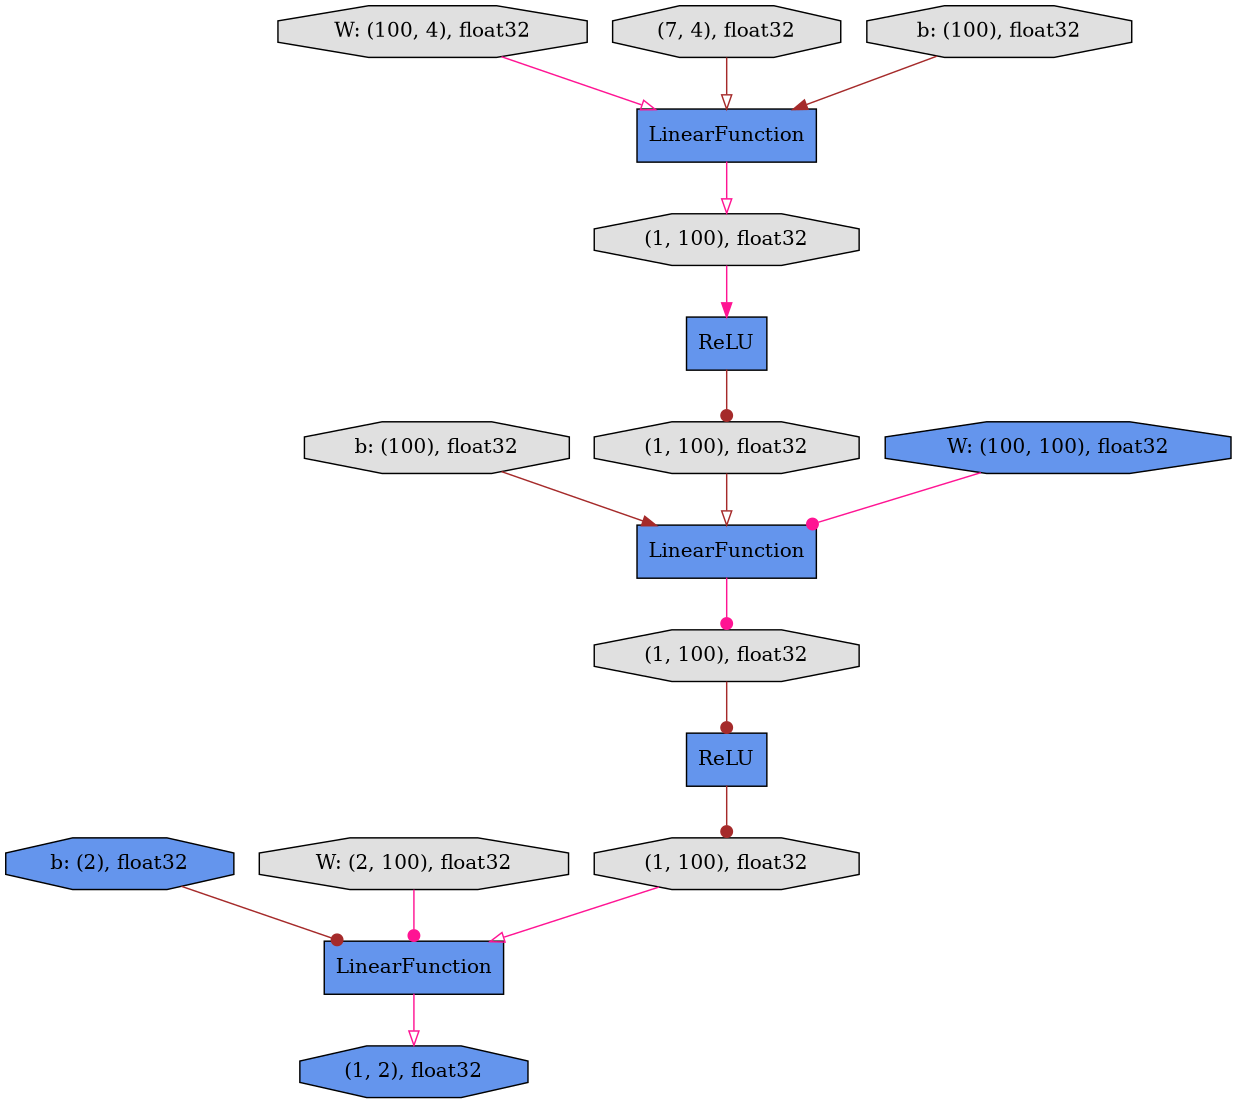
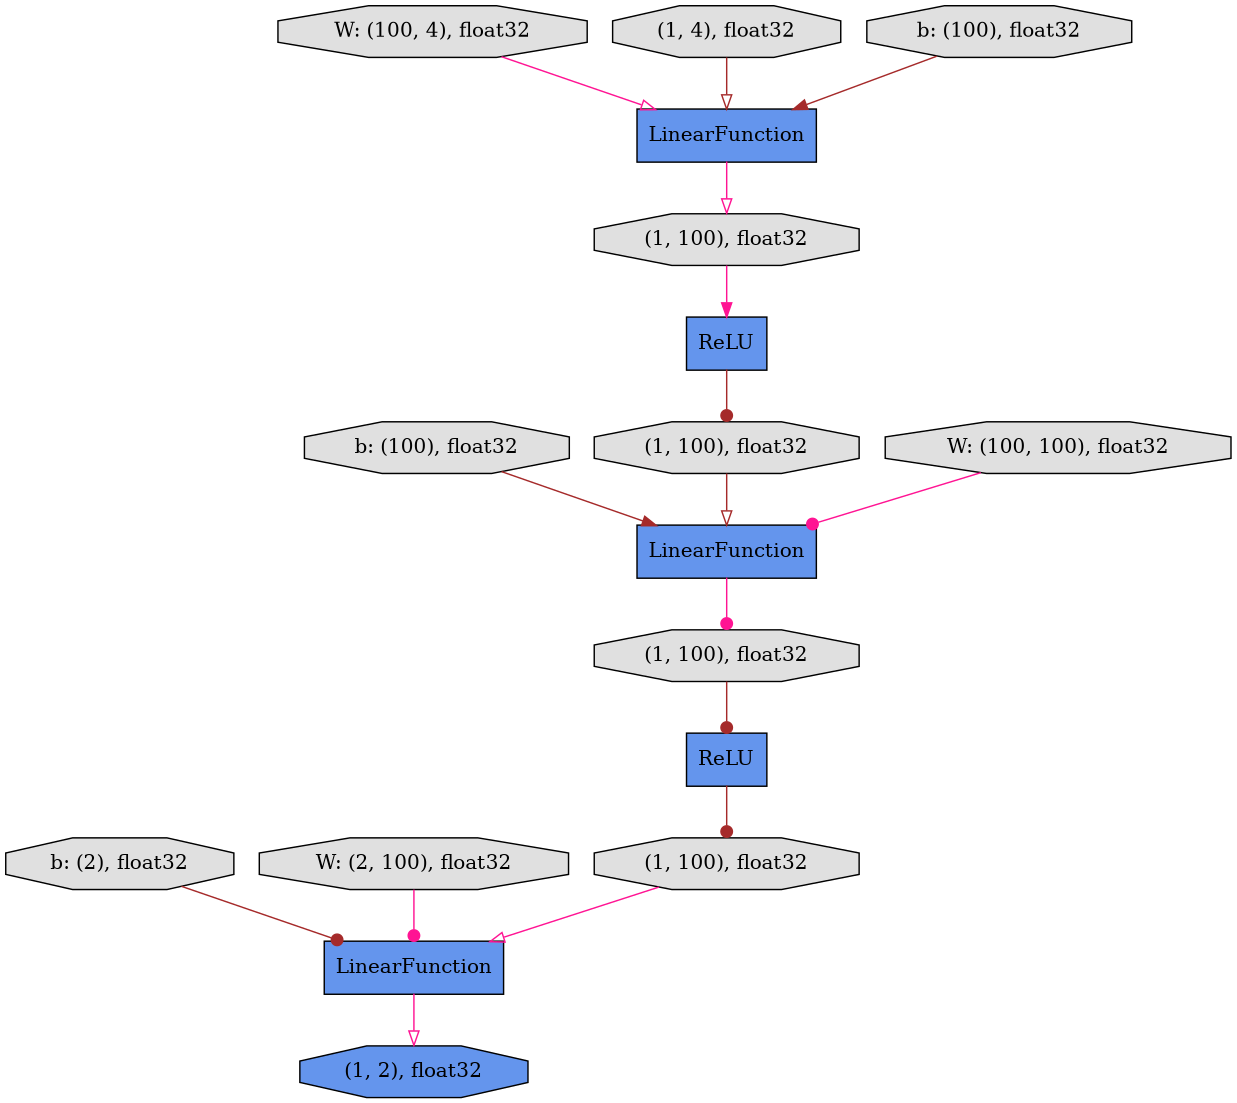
node "(7, 4), float32": label "(7, 4), float32" -> "(1, 4), float32"
node "W: (100, 100), float32": fillcolor #6495ed -> #e0e0e0
node "b: (2), float32": fillcolor #6495ed -> #e0e0e0
